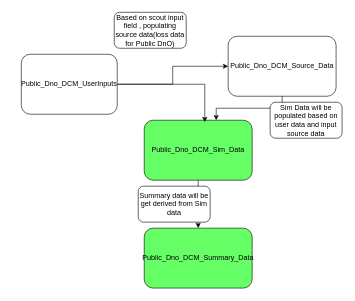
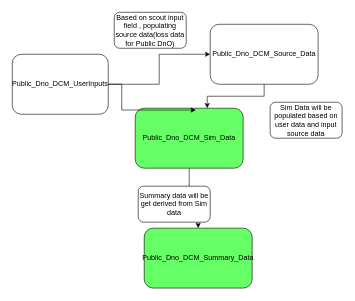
node "Public_Dno_DCM_Source_Data": moved (282, 66) -> (264, 54)
node "Public_Dno_DCM_UserInputs": moved (69, 84) -> (60, 84)
node "Public_Dno_DCM_Sim_Data": moved (198, 150) -> (189, 138)
